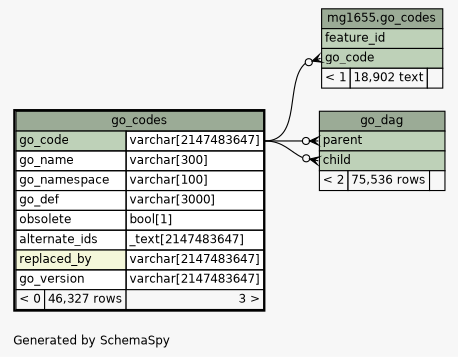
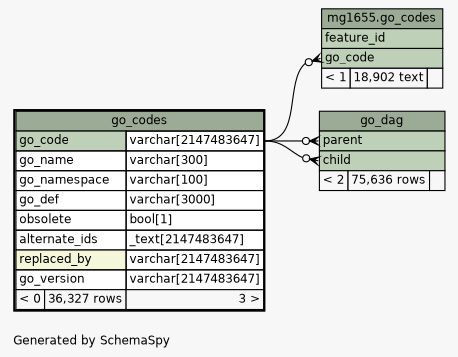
node "go_dag": text "75,536 rows" -> "75,636 rows"
node "go_codes": text "46,327 rows" -> "36,327 rows"
